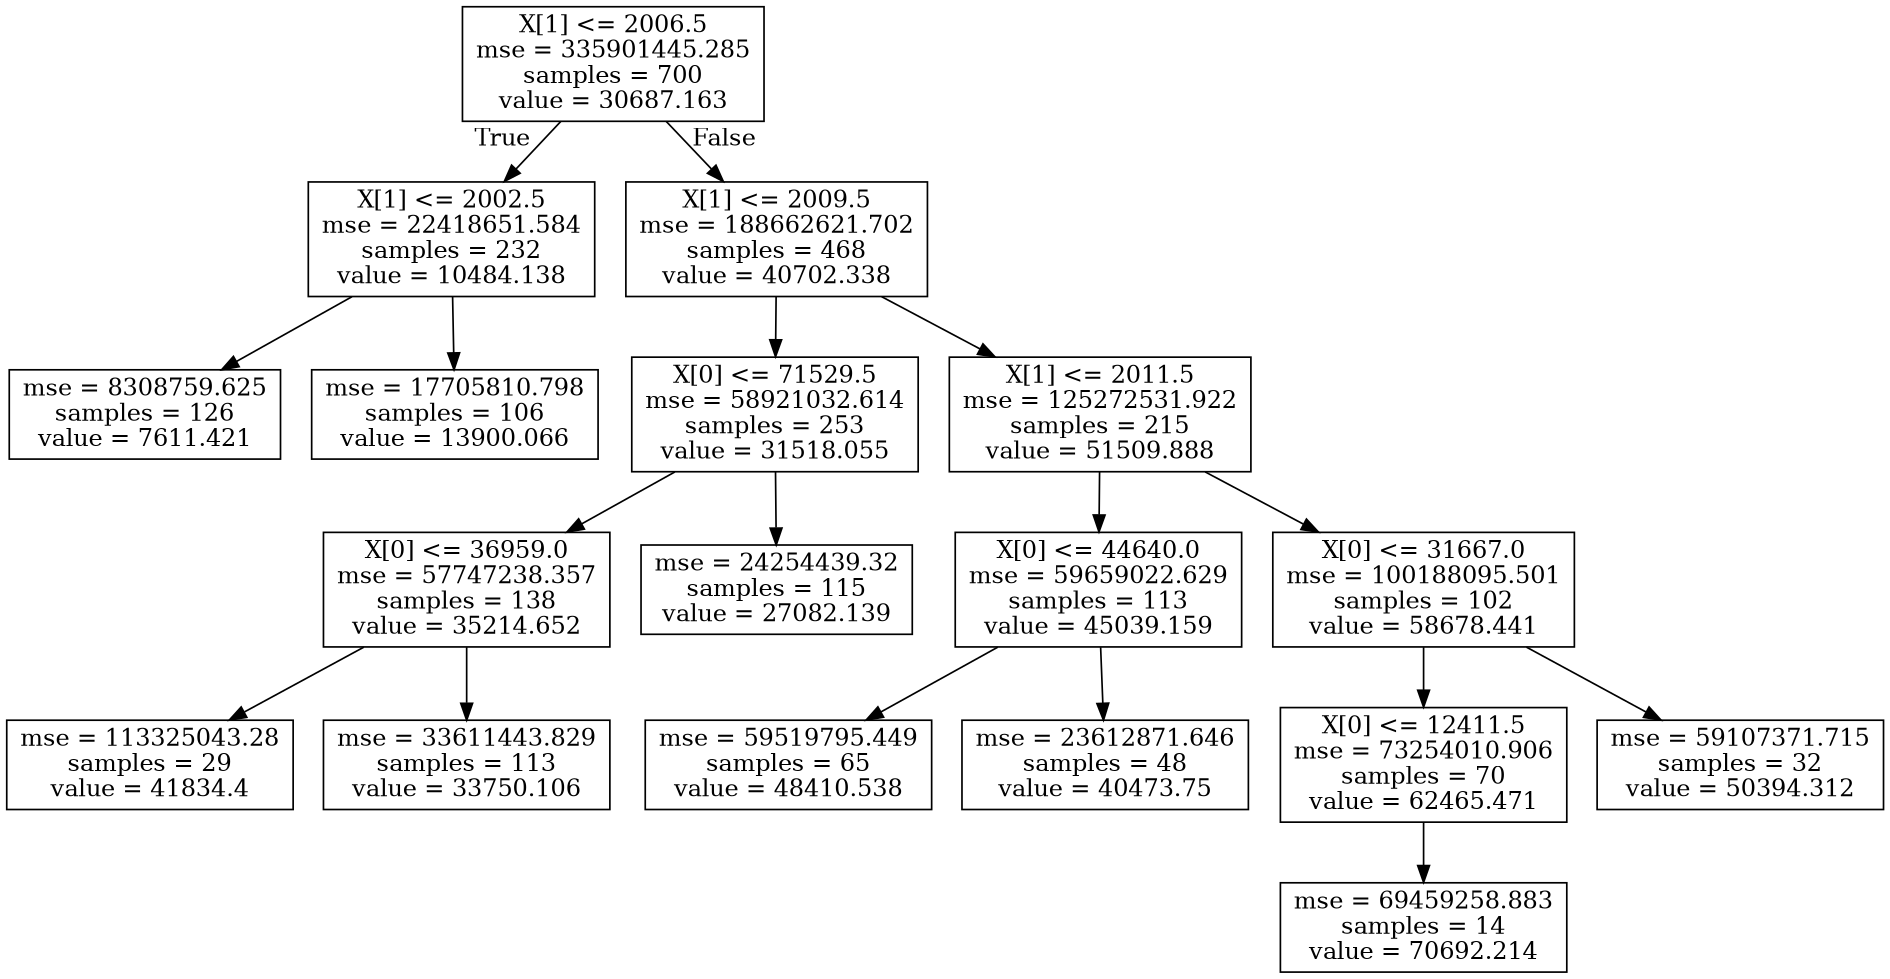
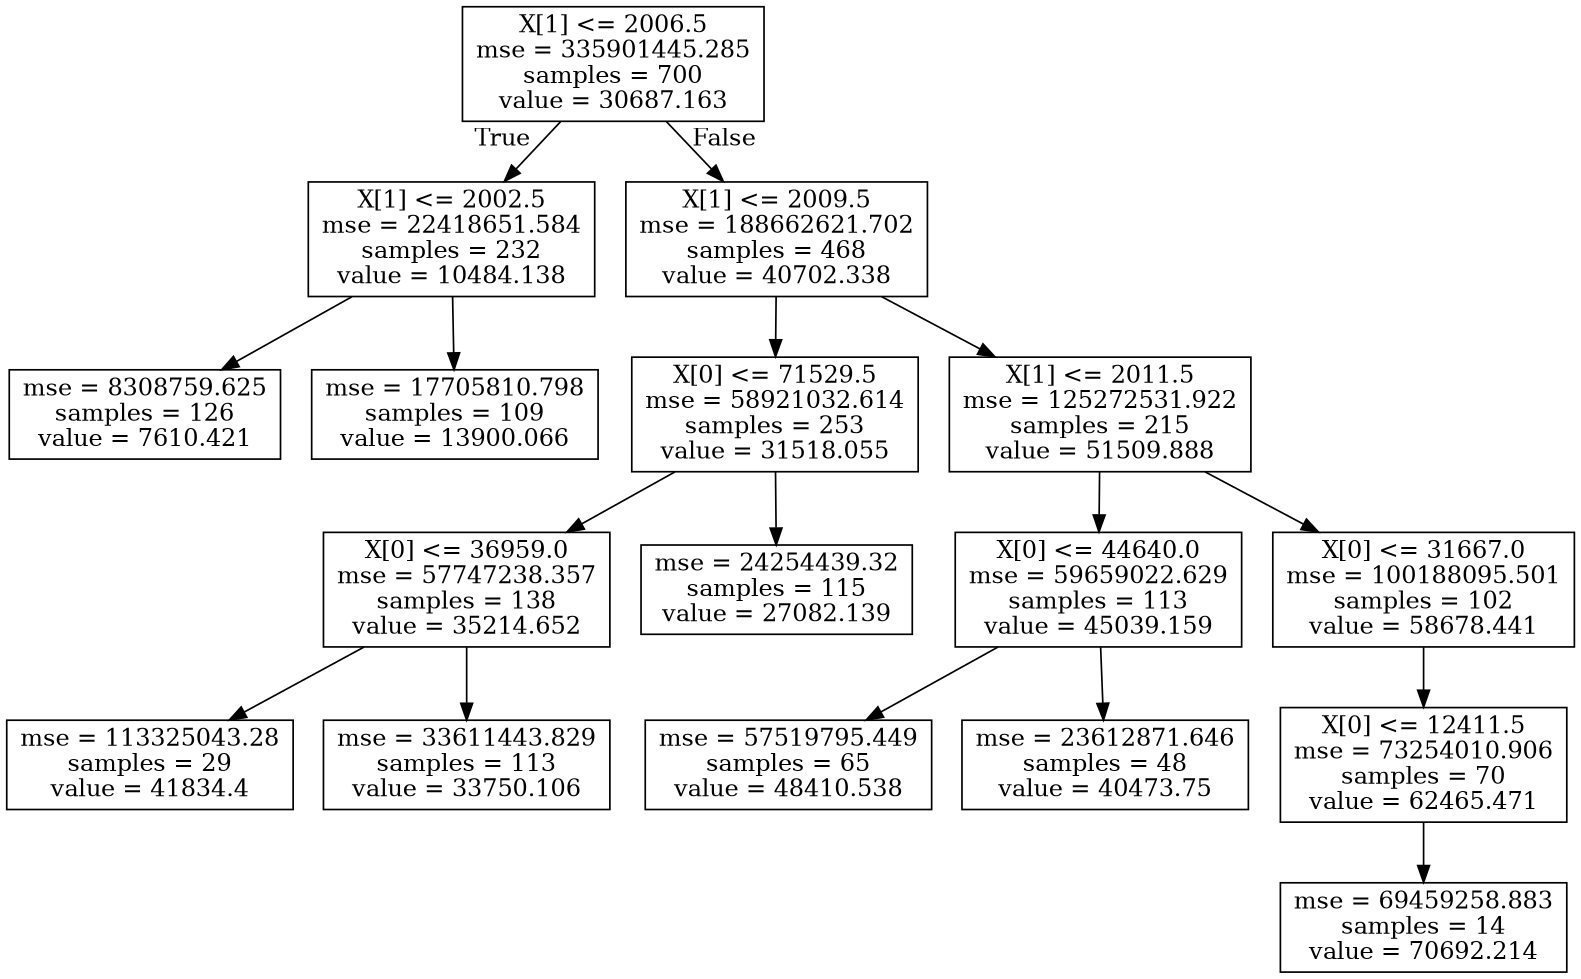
node "mse = 8308759.625 samples = 126 value = 7611.421": label "mse = 8308759.625 samples = 126 value = 7611.421" -> "mse = 8308759.625 samples = 126 value = 7610.421"
node "mse = 17705810.798 samples = 106 value = 13900.066": label "mse = 17705810.798 samples = 106 value = 13900.066" -> "mse = 17705810.798 samples = 109 value = 13900.066"
node "mse = 59519795.449 samples = 65 value = 48410.538": label "mse = 59519795.449 samples = 65 value = 48410.538" -> "mse = 57519795.449 samples = 65 value = 48410.538"
node "mse = 59107371.715 samples = 32 value = 50394.312": removed
